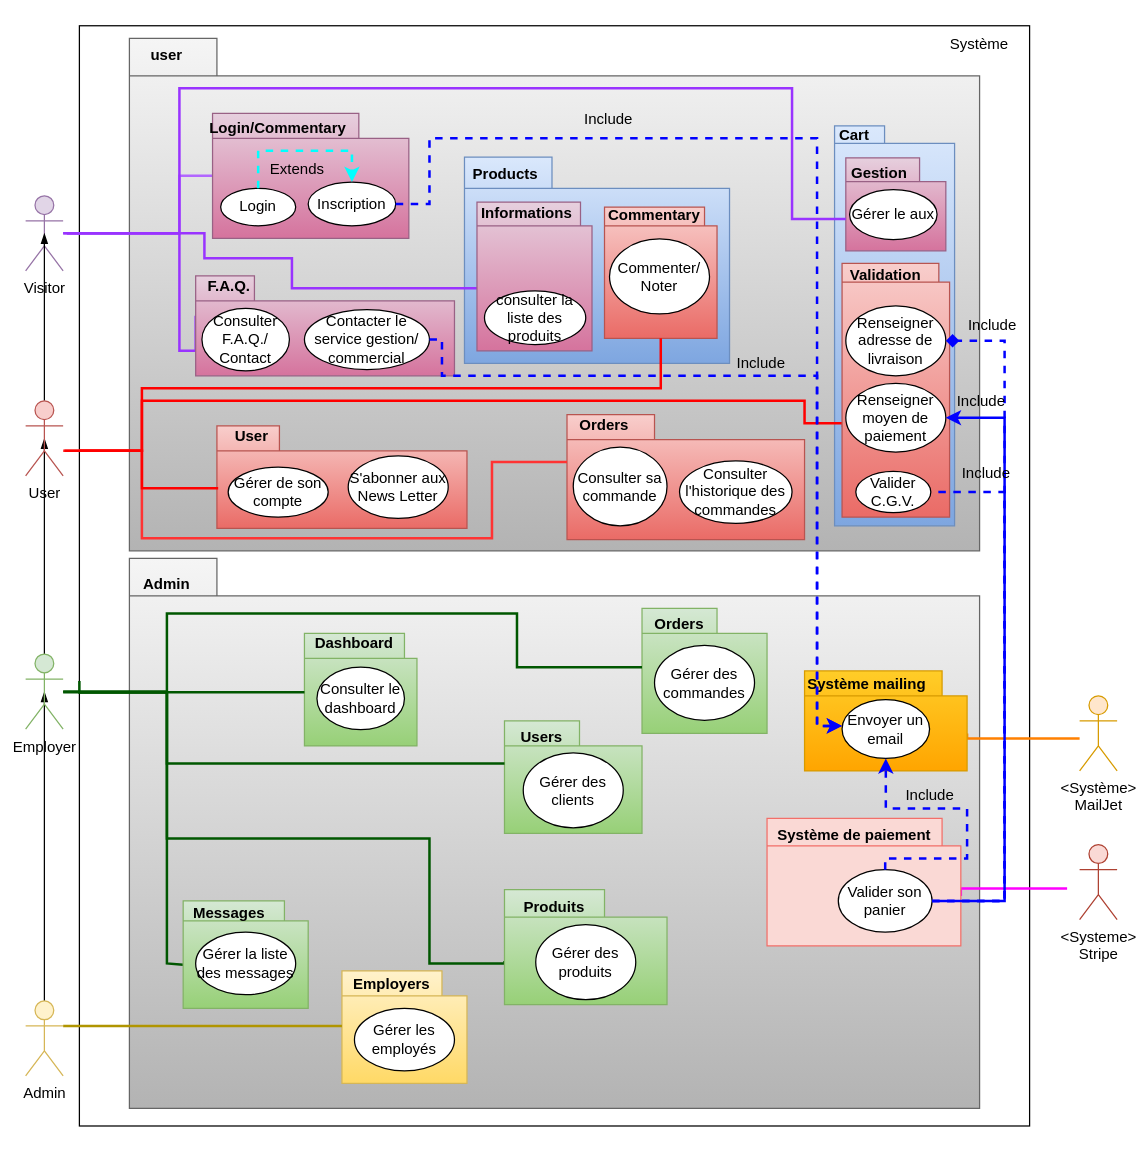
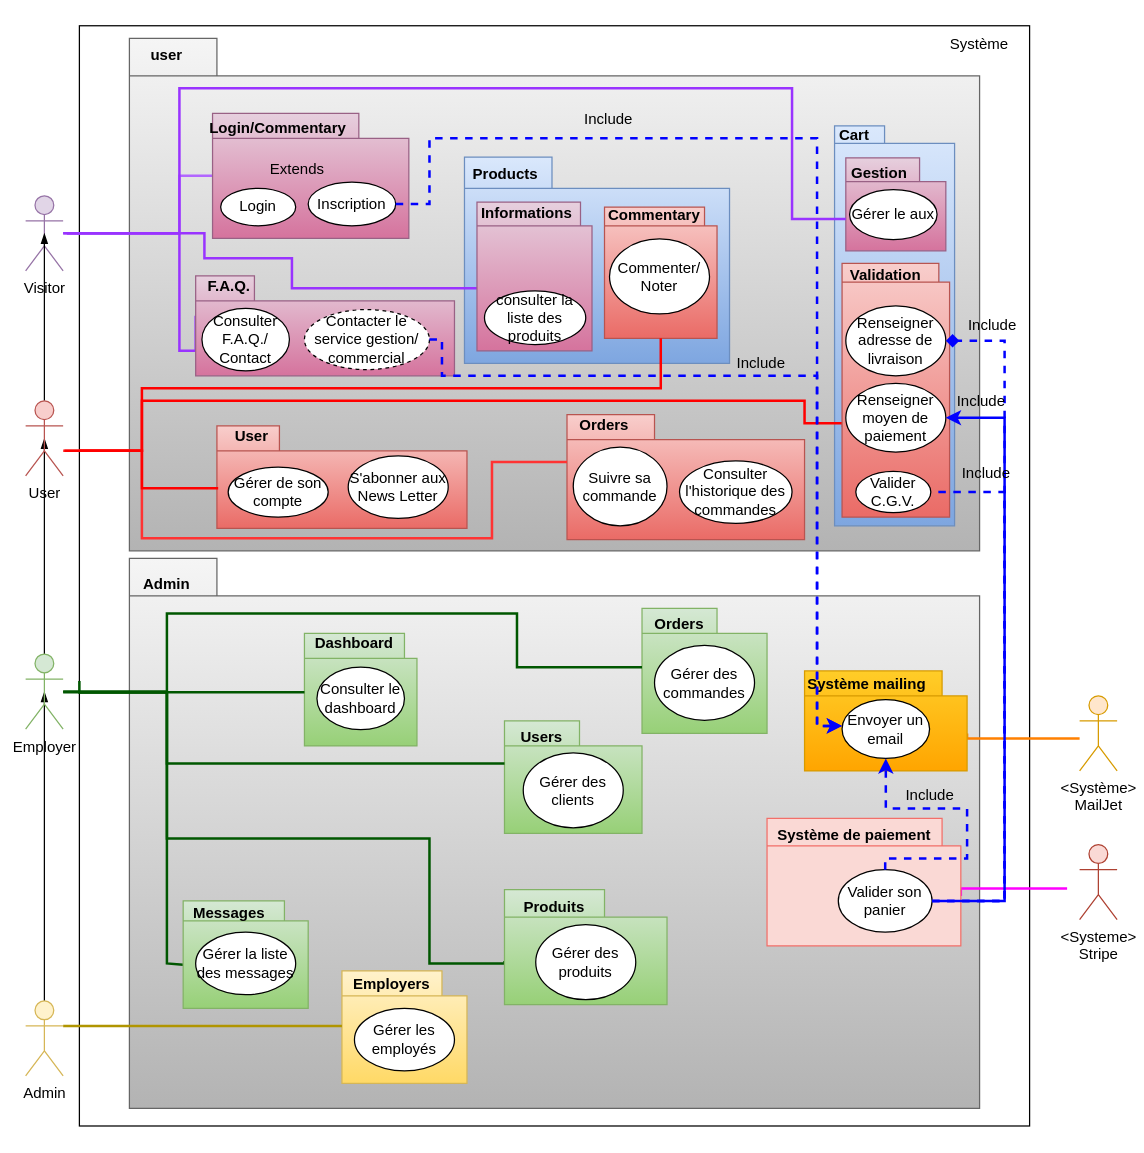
edge "Login" -> "Inscription": removed
node "Contacter le service gestion/ commercial": style solid -> dashed
node "Consulter sa commande": label "Consulter sa commande" -> "Suivre sa commande"
